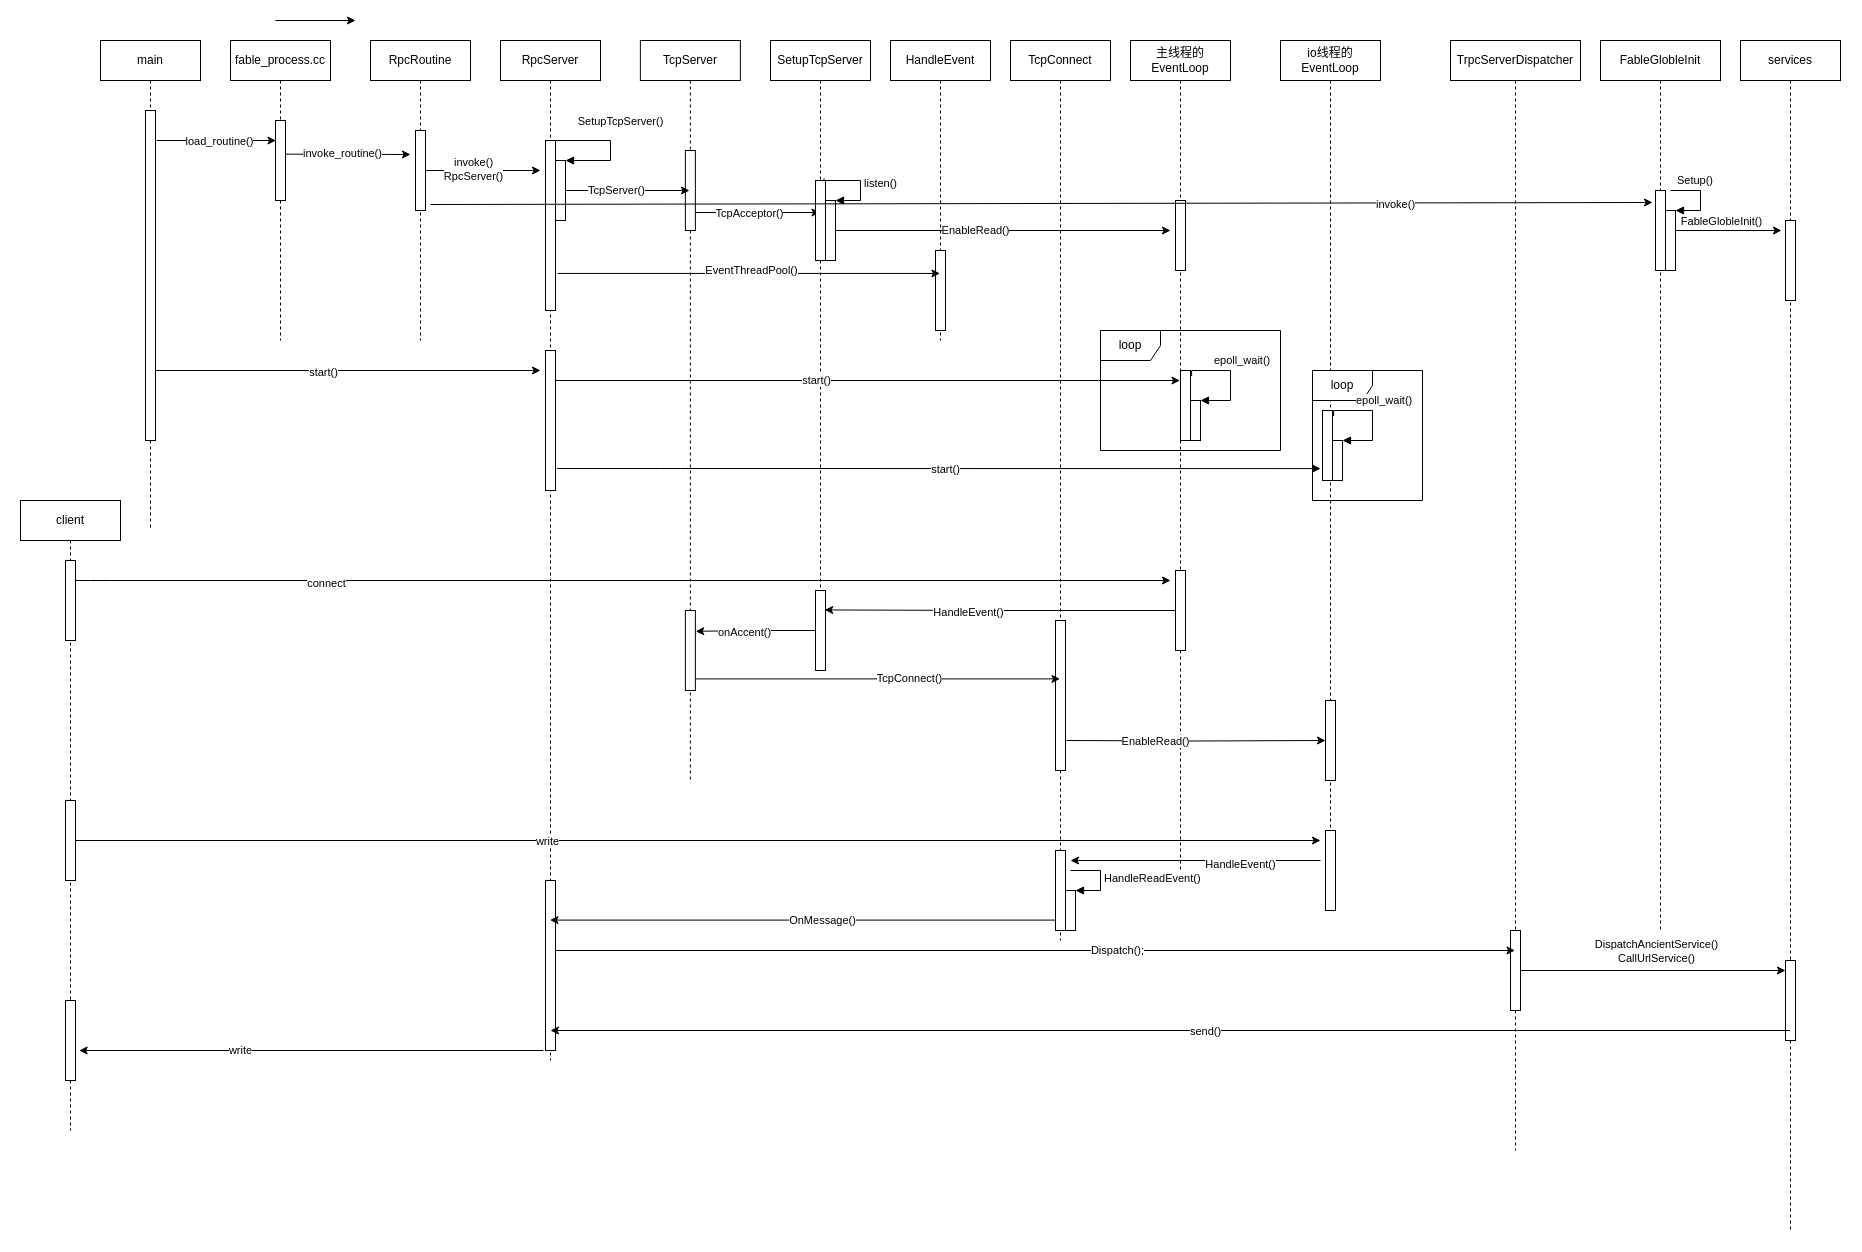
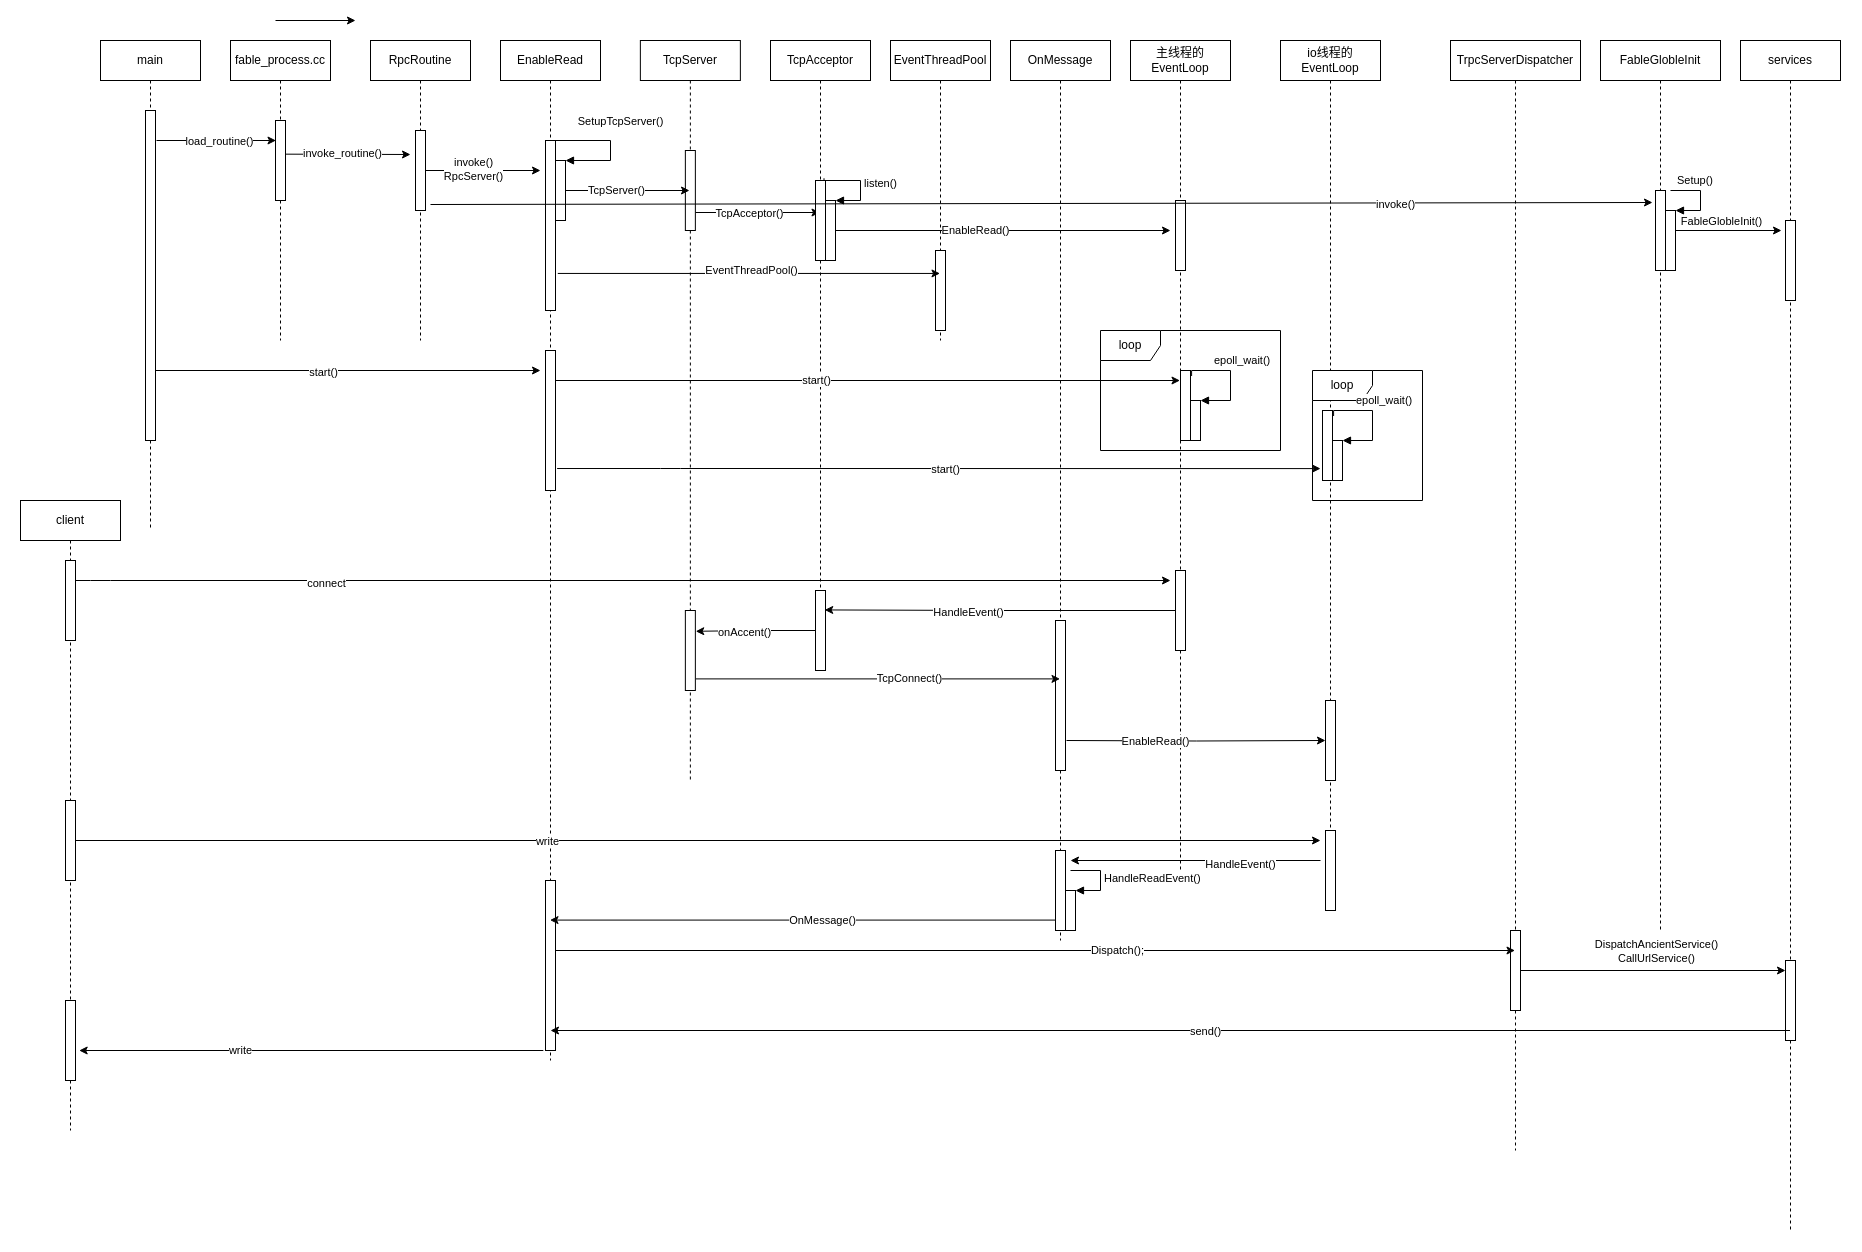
node "RpcServer": label "RpcServer" -> "EnableRead"
node "SetupTcpServer": label "SetupTcpServer" -> "TcpAcceptor"
node "HandleEvent": label "HandleEvent" -> "EventThreadPool"
node "TcpConnect": label "TcpConnect" -> "OnMessage"
